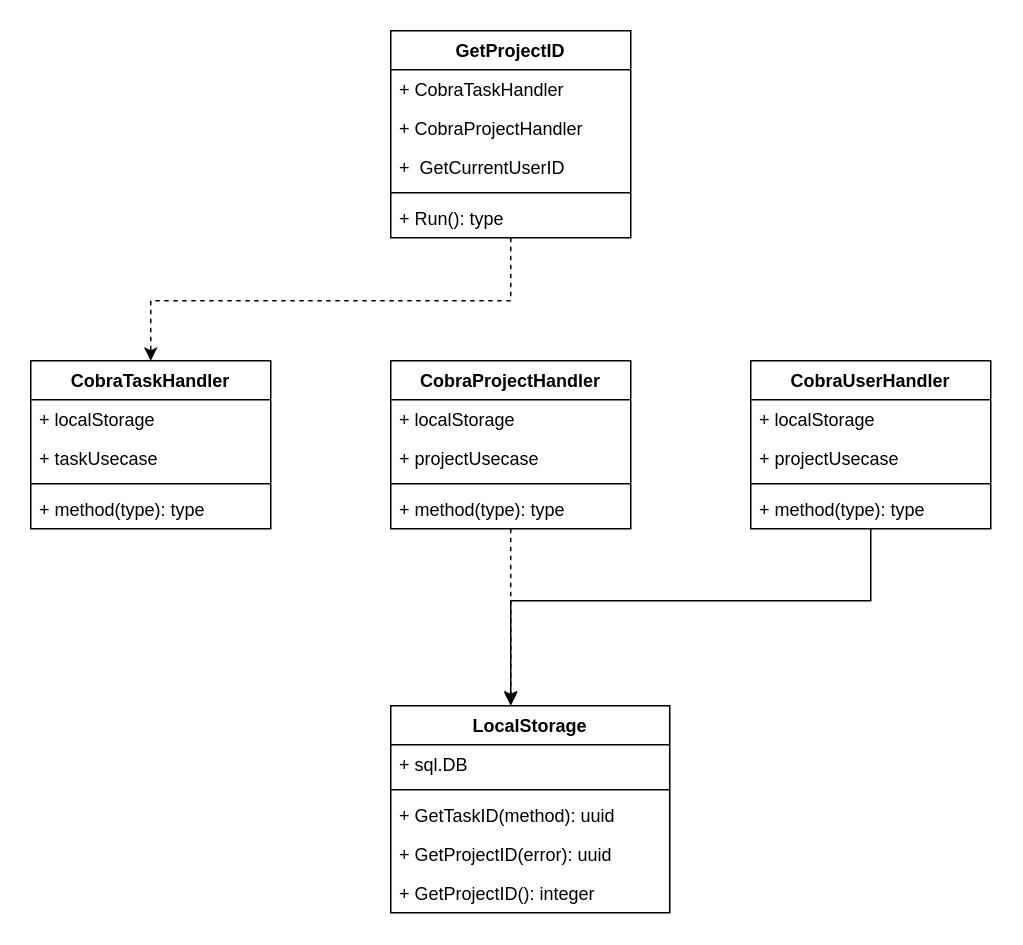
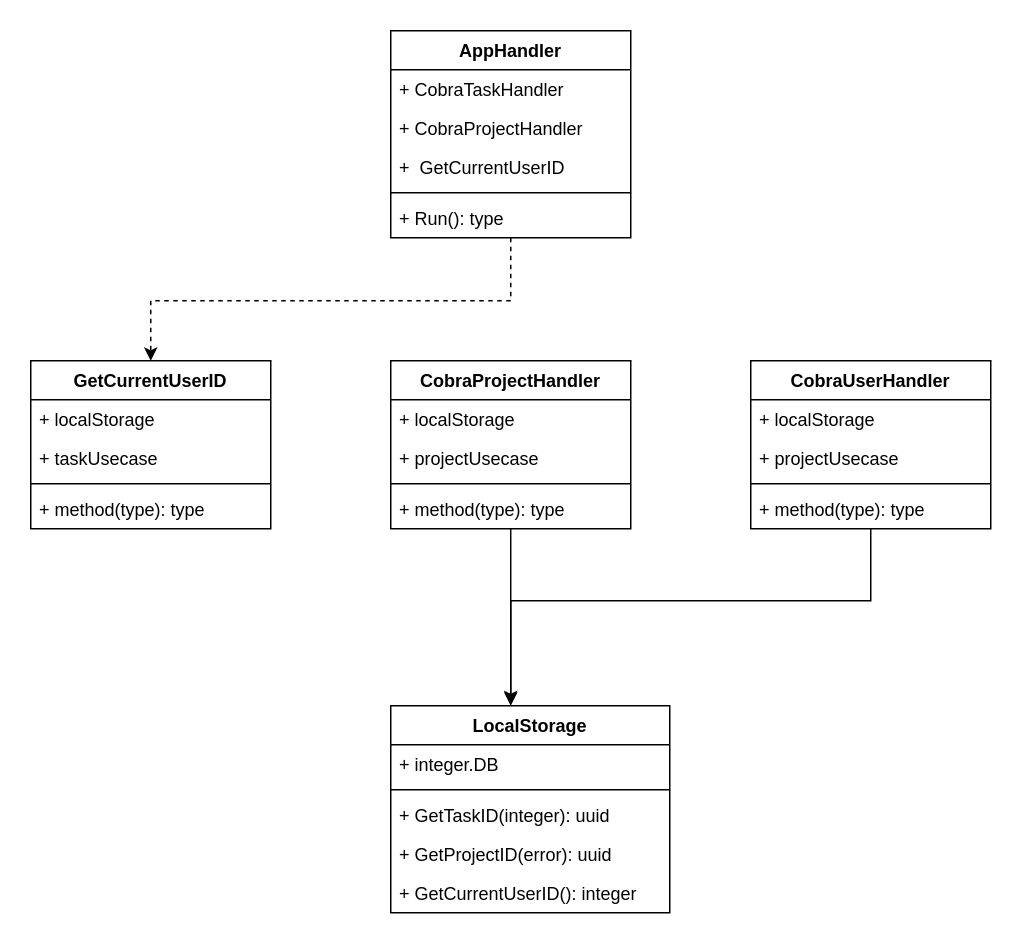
node "GetProjectID": label "GetProjectID" -> "AppHandler"
node "CobraTaskHandler": label "CobraTaskHandler" -> "GetCurrentUserID"
edge "CobraProjectHandler" -> "LocalStorage": style dashed -> solid
node "+ sql.DB": label "+ sql.DB" -> "+ integer.DB"
node "+ GetTaskID(method): uuid": label "+ GetTaskID(method): uuid" -> "+ GetTaskID(integer): uuid"
node "+ GetProjectID(): integer": label "+ GetProjectID(): integer" -> "+ GetCurrentUserID(): integer"
